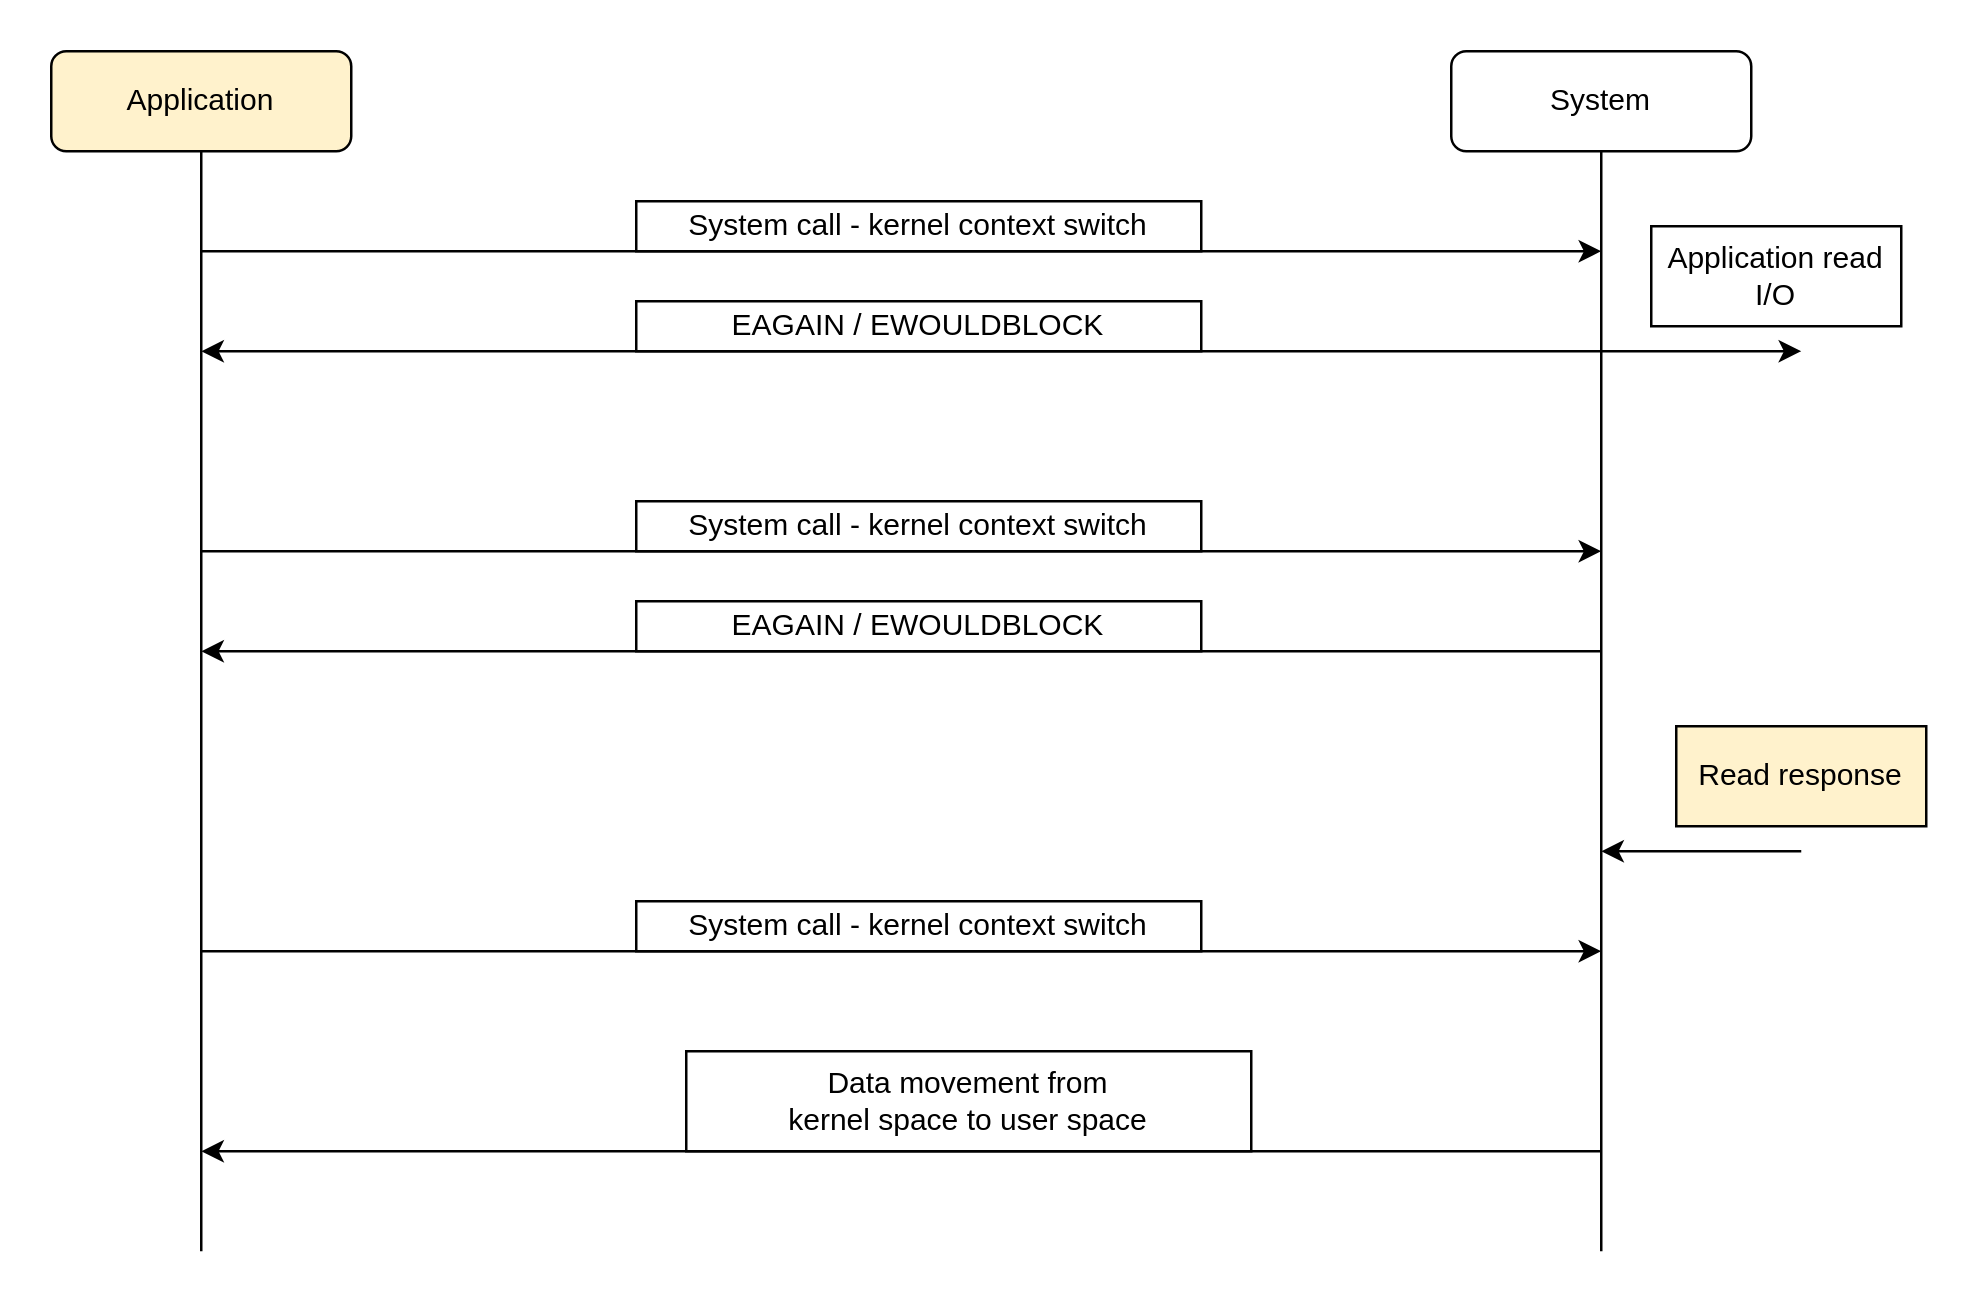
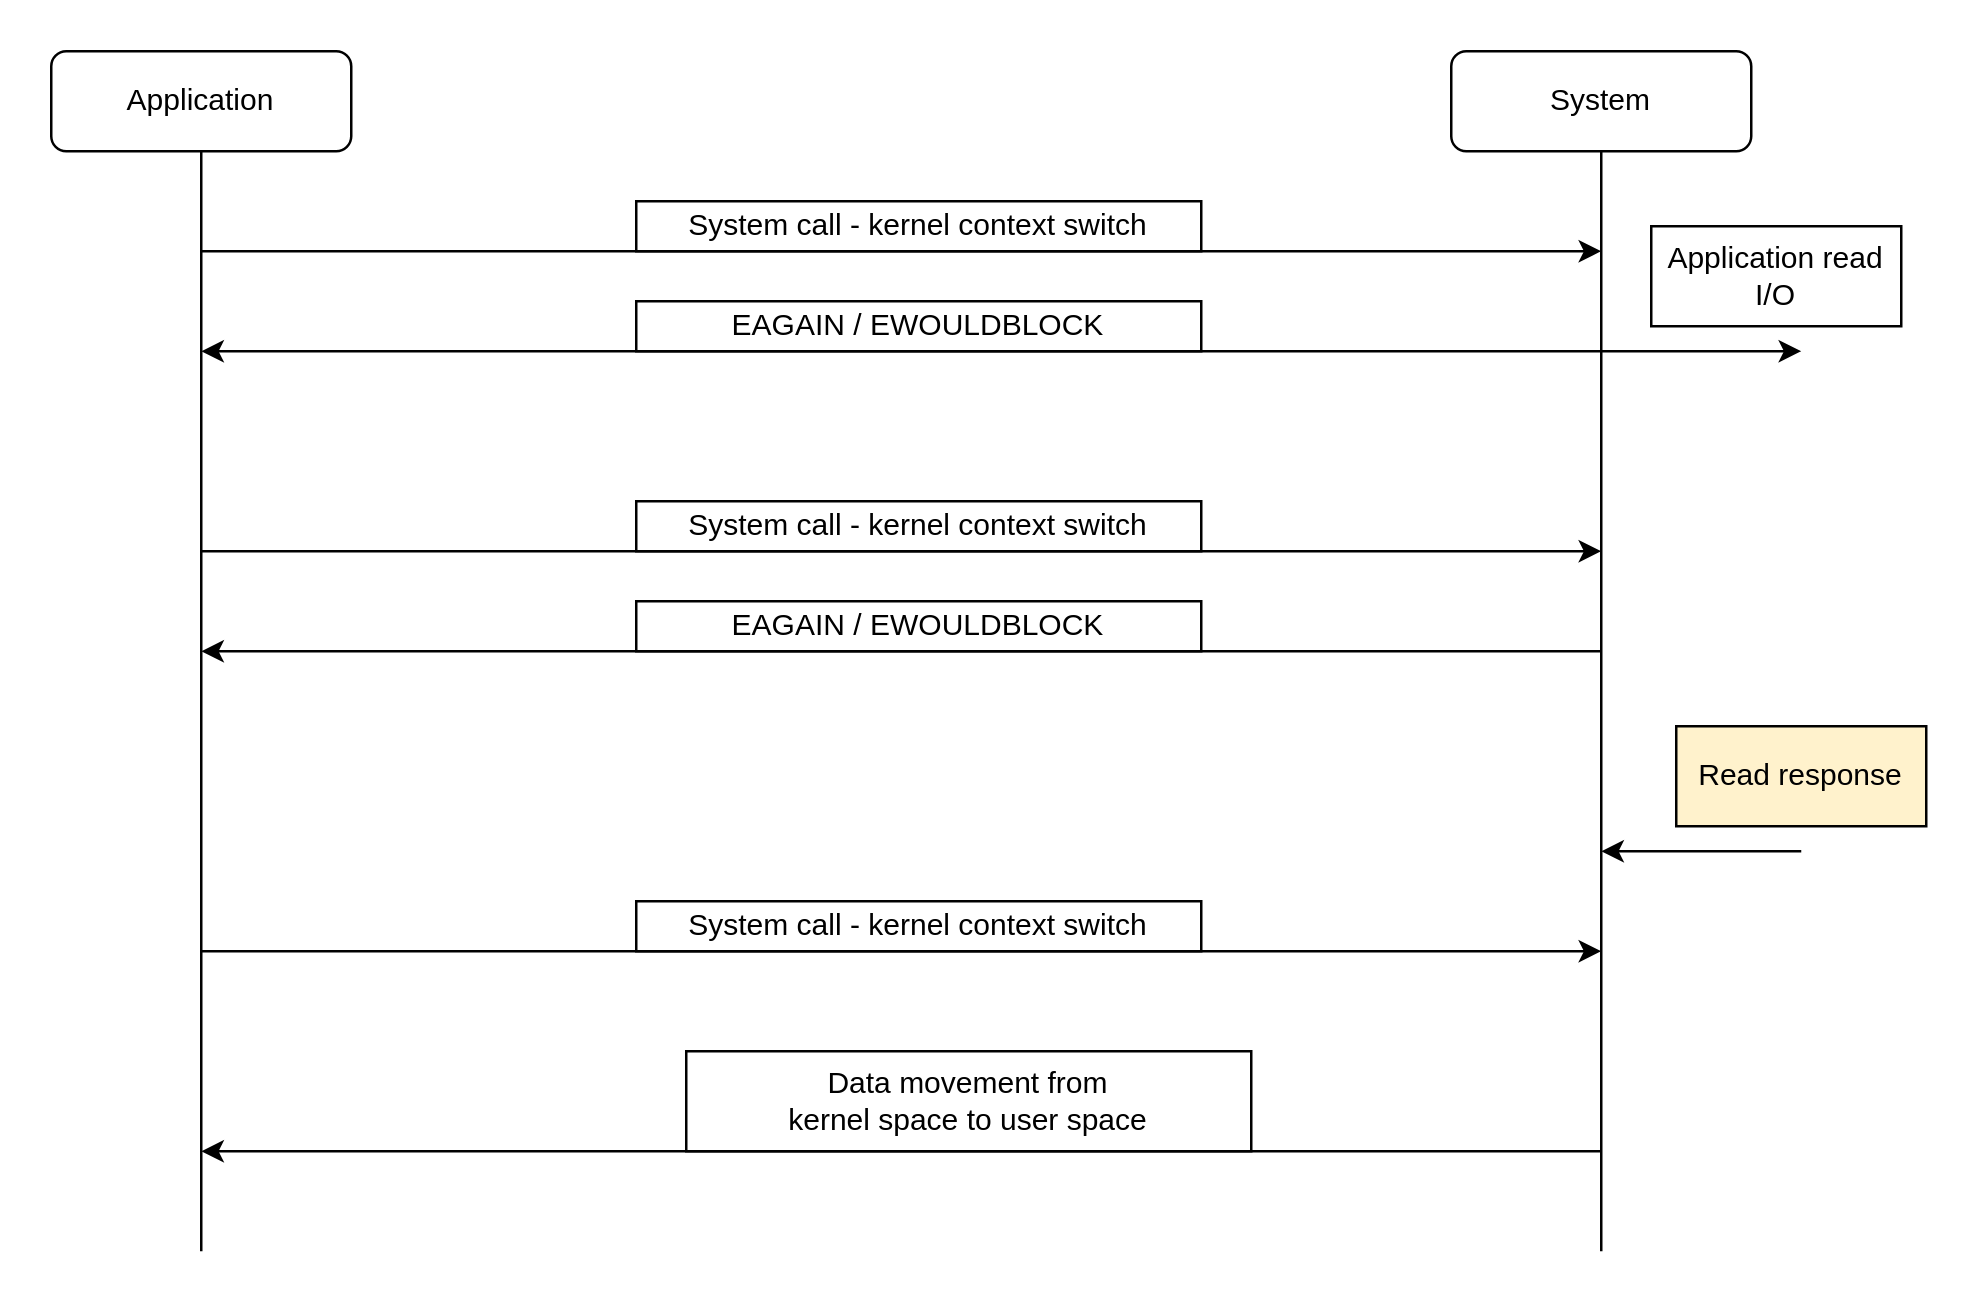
node "Application": fillcolor #fff2cc -> #ffffff
